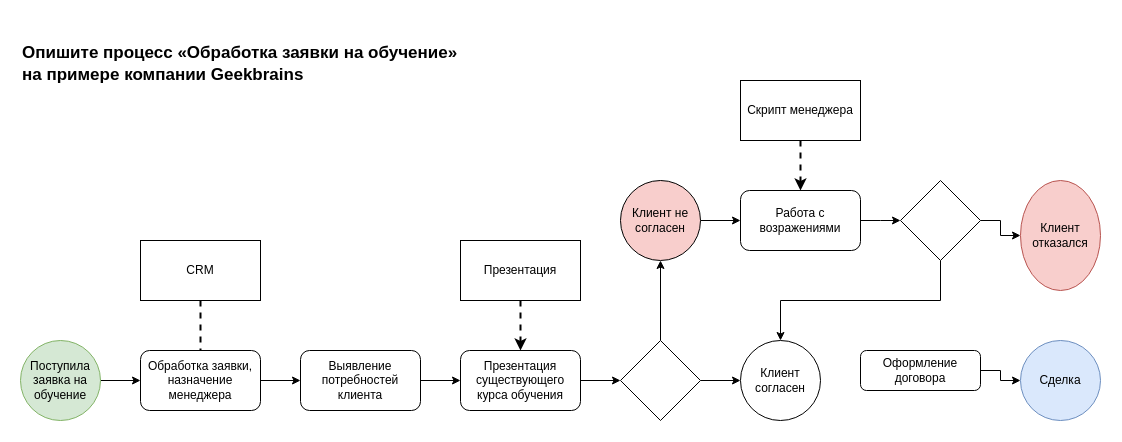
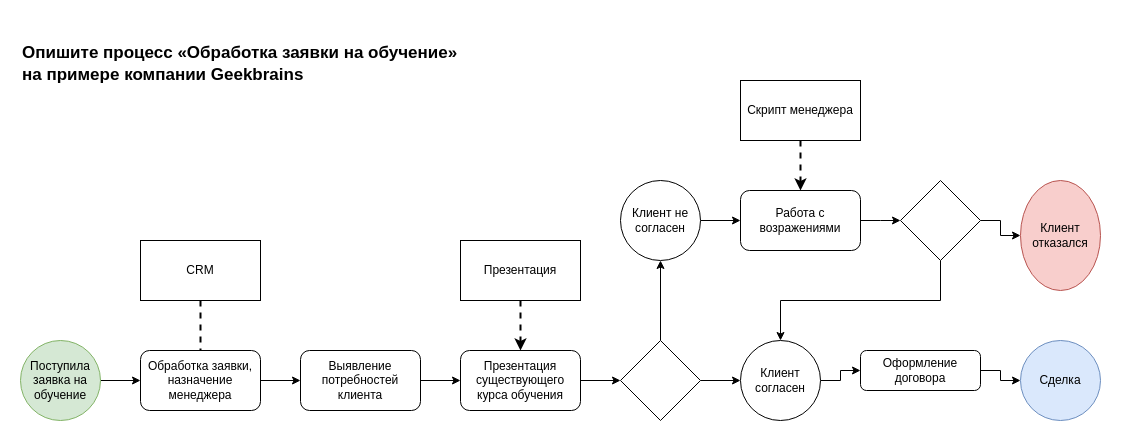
node "Клиент не согласен": fillcolor #f8cecc -> #ffffff
edge "Клиент согласен" -> "Оформление договора": added
